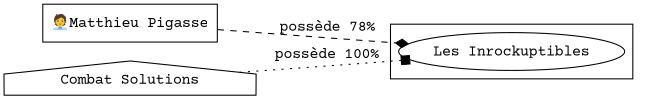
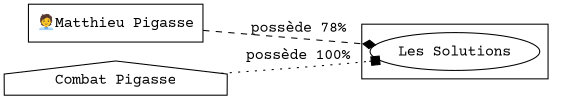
node "Les Inrockuptibles": label "Les Inrockuptibles" -> "Les Solutions"
node "Combat Solutions": label "Combat Solutions" -> "Combat Pigasse"
